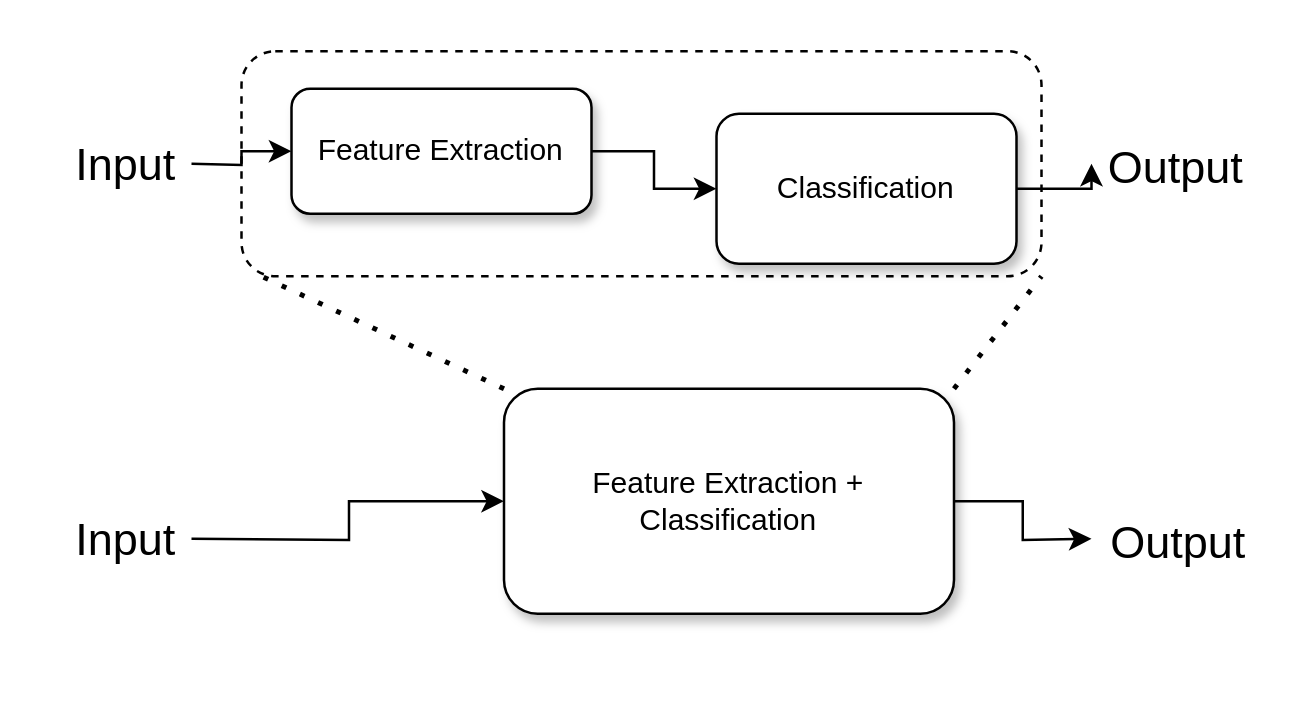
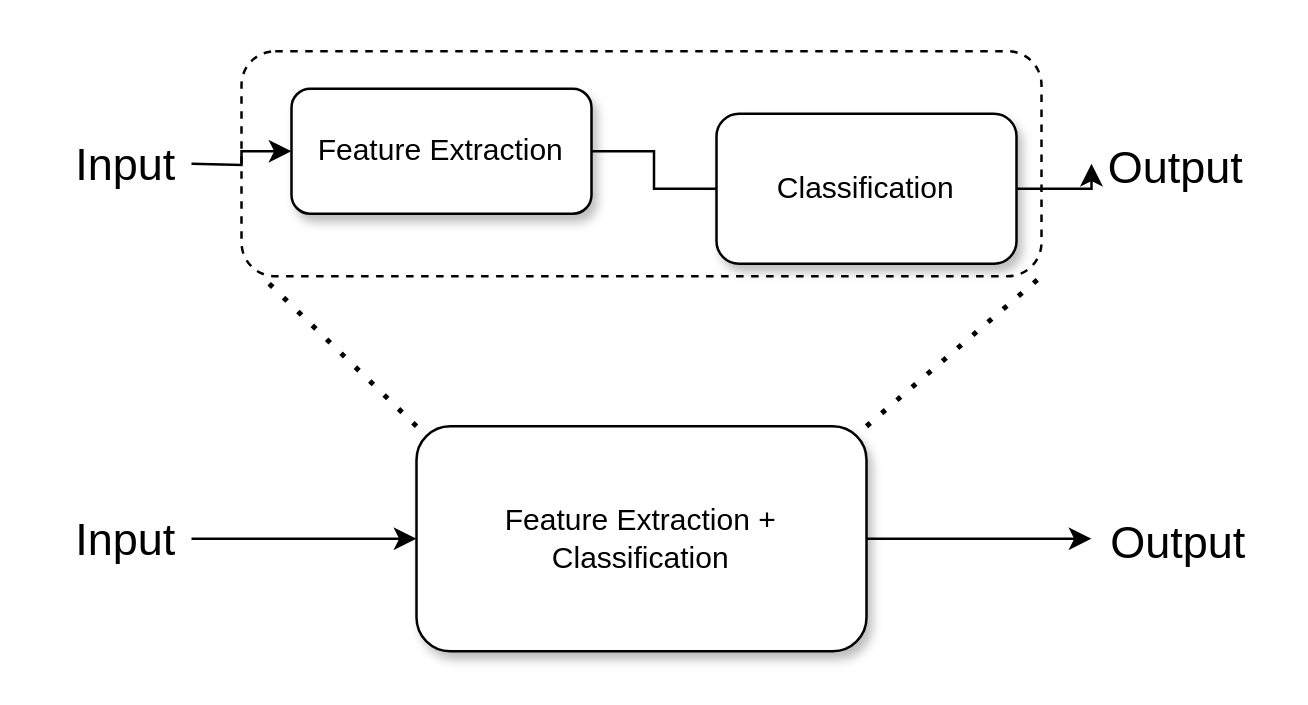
edge "Feature Extraction" -> "Classification": arrowhead classic -> none
node "Feature Extraction + Classification": moved (729, 501) -> (641, 539)
